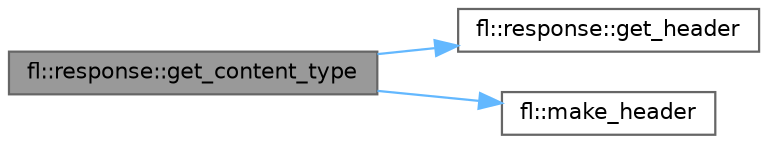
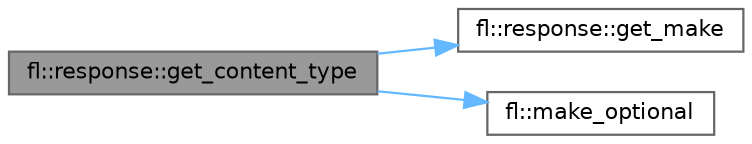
node "fl::response::get_header": label "fl::response::get_header" -> "fl::response::get_make"
node "fl::make_header": label "fl::make_header" -> "fl::make_optional"
